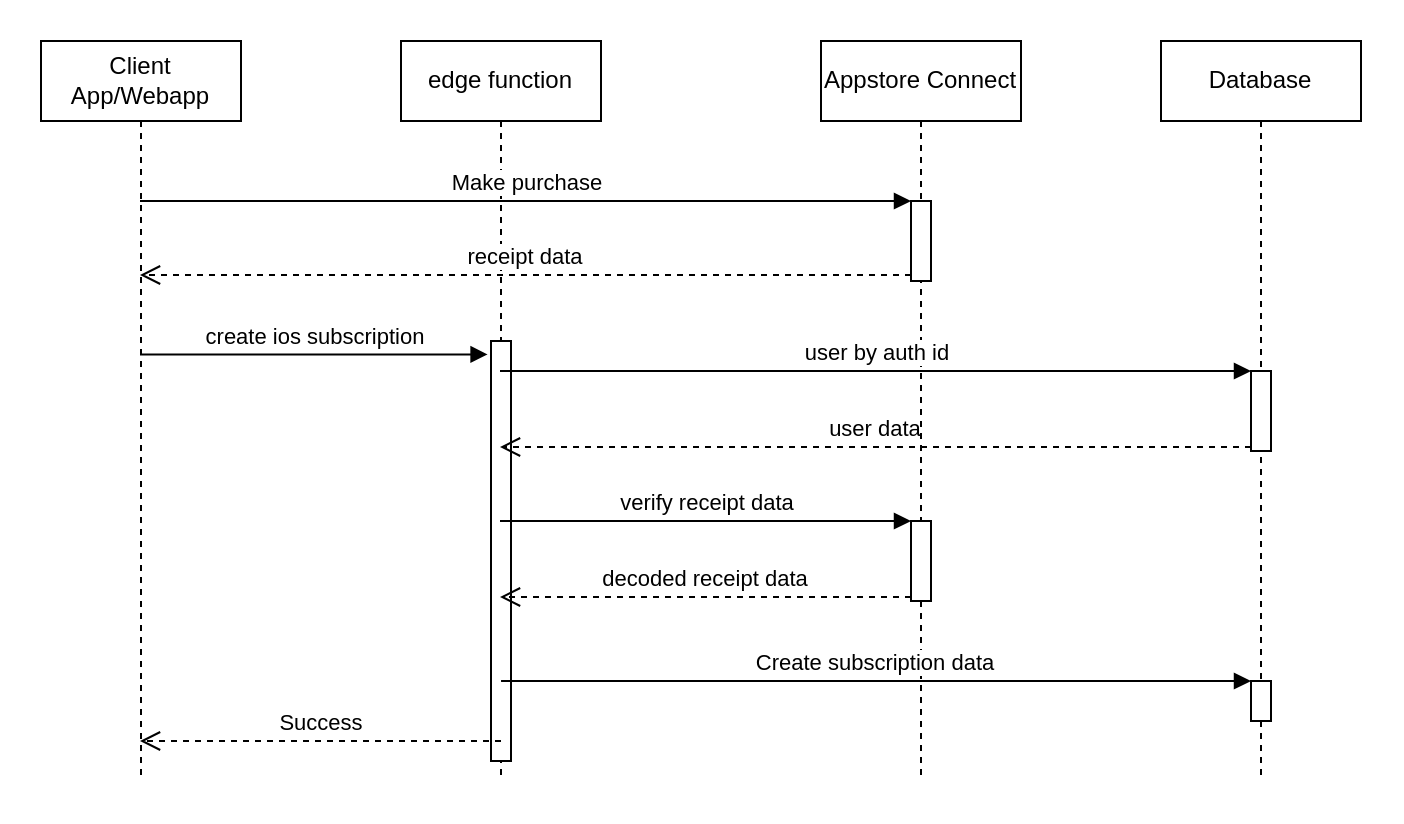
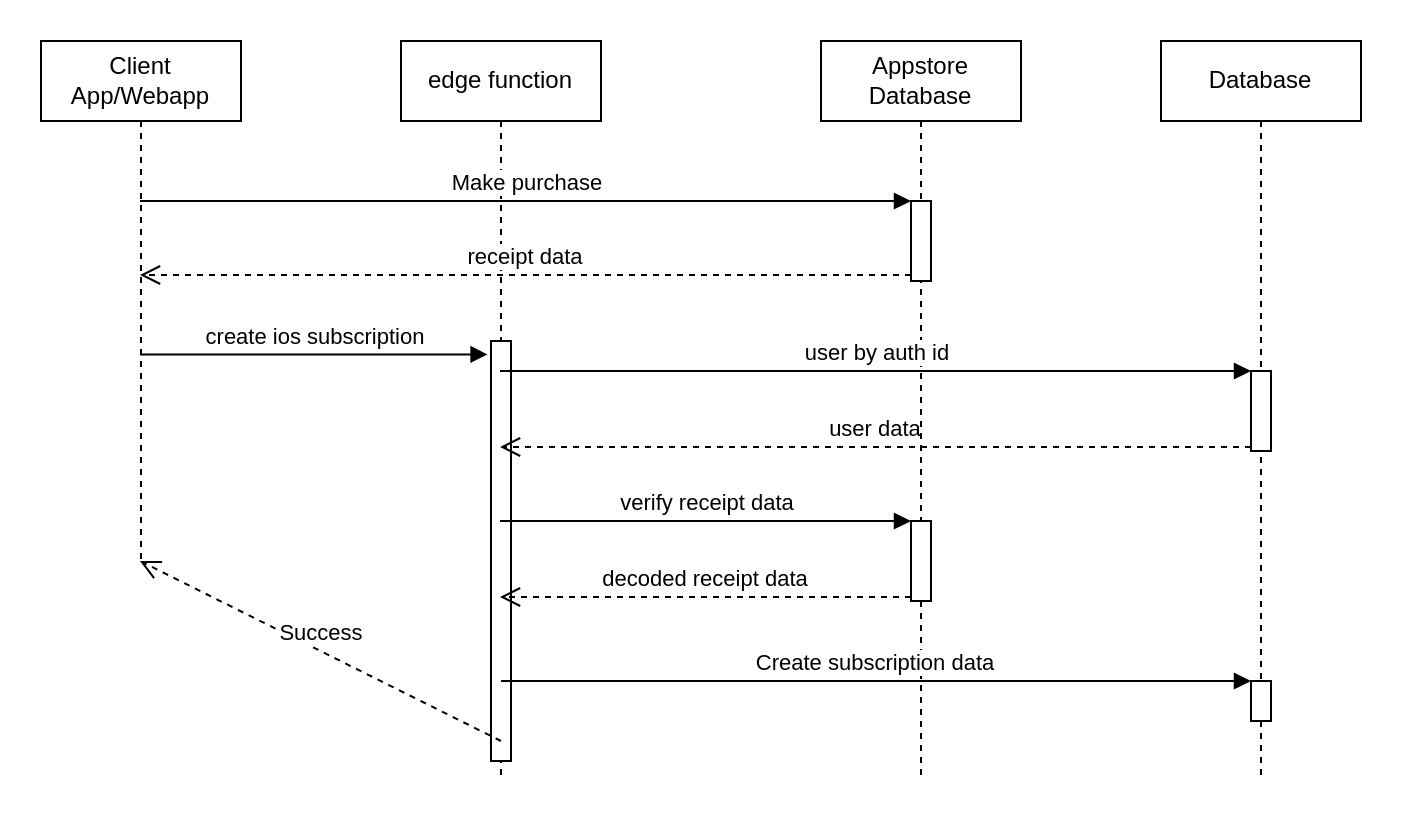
node "Appstore Connect": label "Appstore Connect" -> "Appstore Database"
node "Client App/Webapp": size 200x740 -> 200x520
